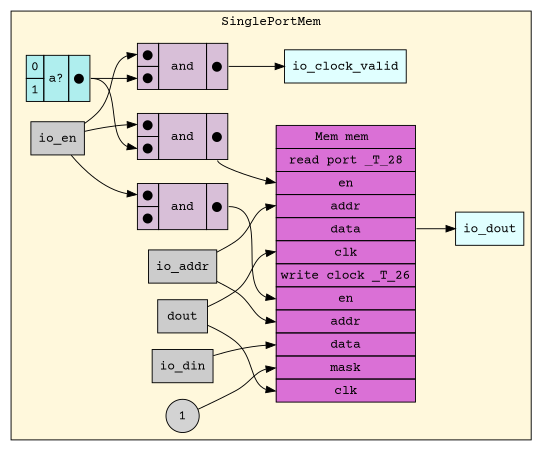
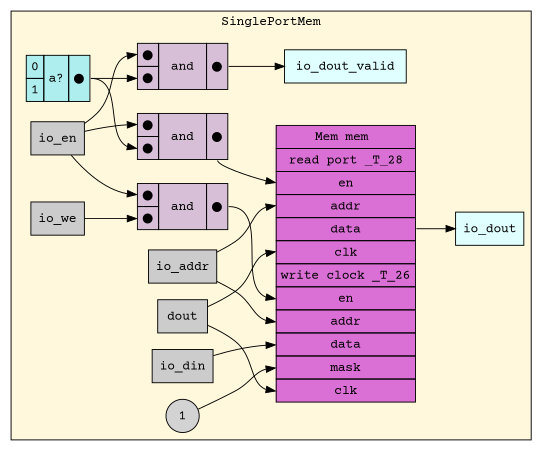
node "io_clock_valid": label "io_clock_valid" -> "io_dout_valid"
node "io_we": added
